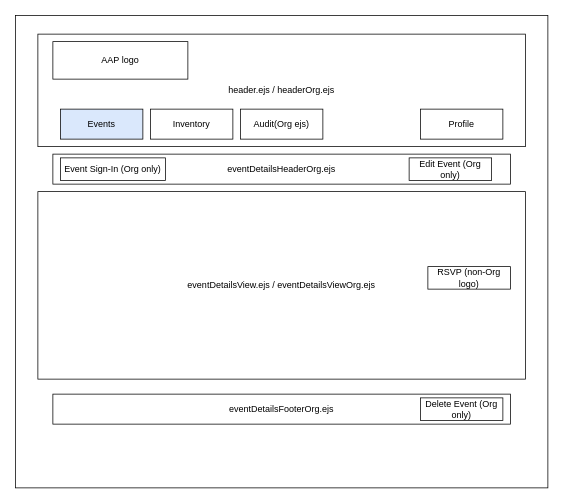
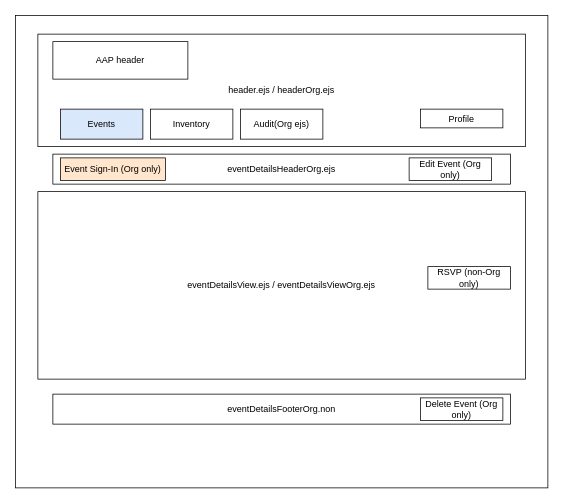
node "AAP logo": label "AAP logo" -> "AAP header"
node "Profile": size 83x30 -> 83x19
node "Event Sign-In (Org only)": fillcolor #ffffff -> #ffe6cc
node "RSVP (non-Org logo)": label "RSVP (non-Org logo)" -> "RSVP (non-Org only)"
node "eventDetailsFooterOrg.ejs": label "eventDetailsFooterOrg.ejs" -> "eventDetailsFooterOrg.non"
